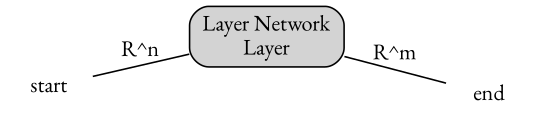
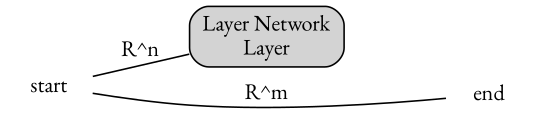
edge "Layer Network Layer" -- "end": now "start" -- "end"
